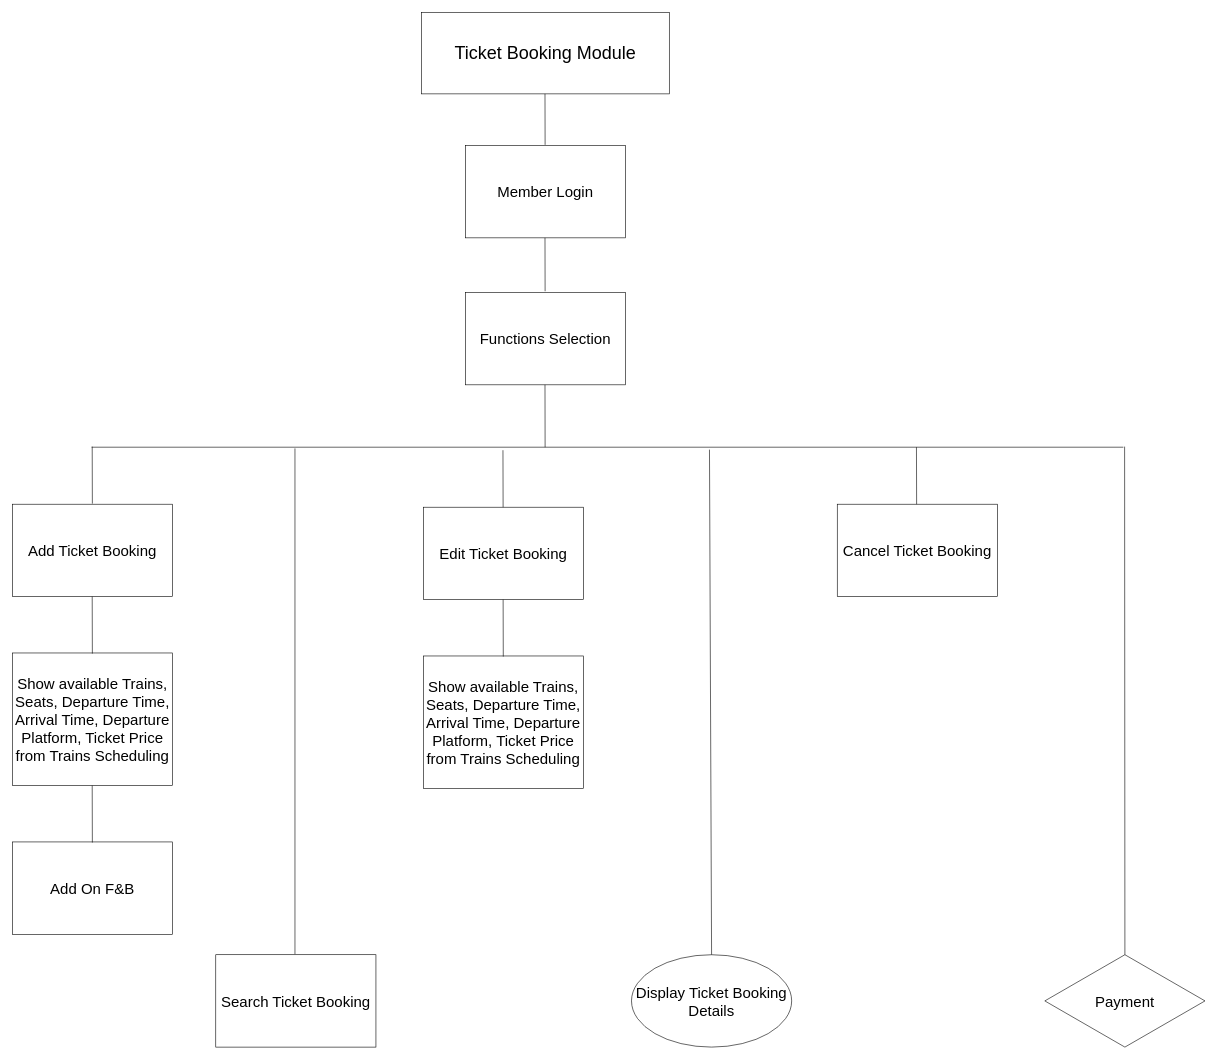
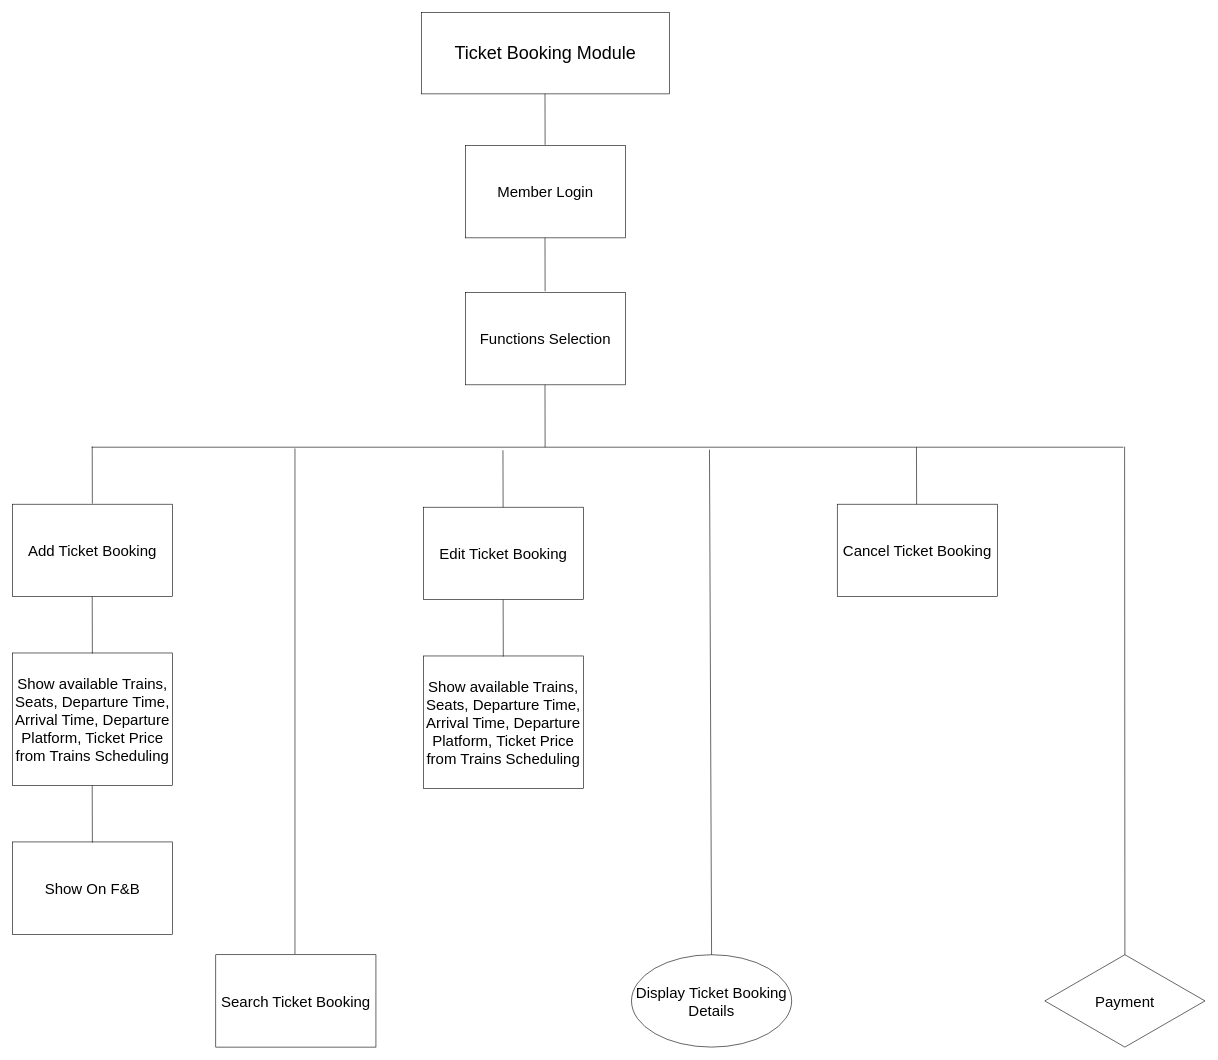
node "Add On F&B": label "Add On F&B" -> "Show On F&B"
